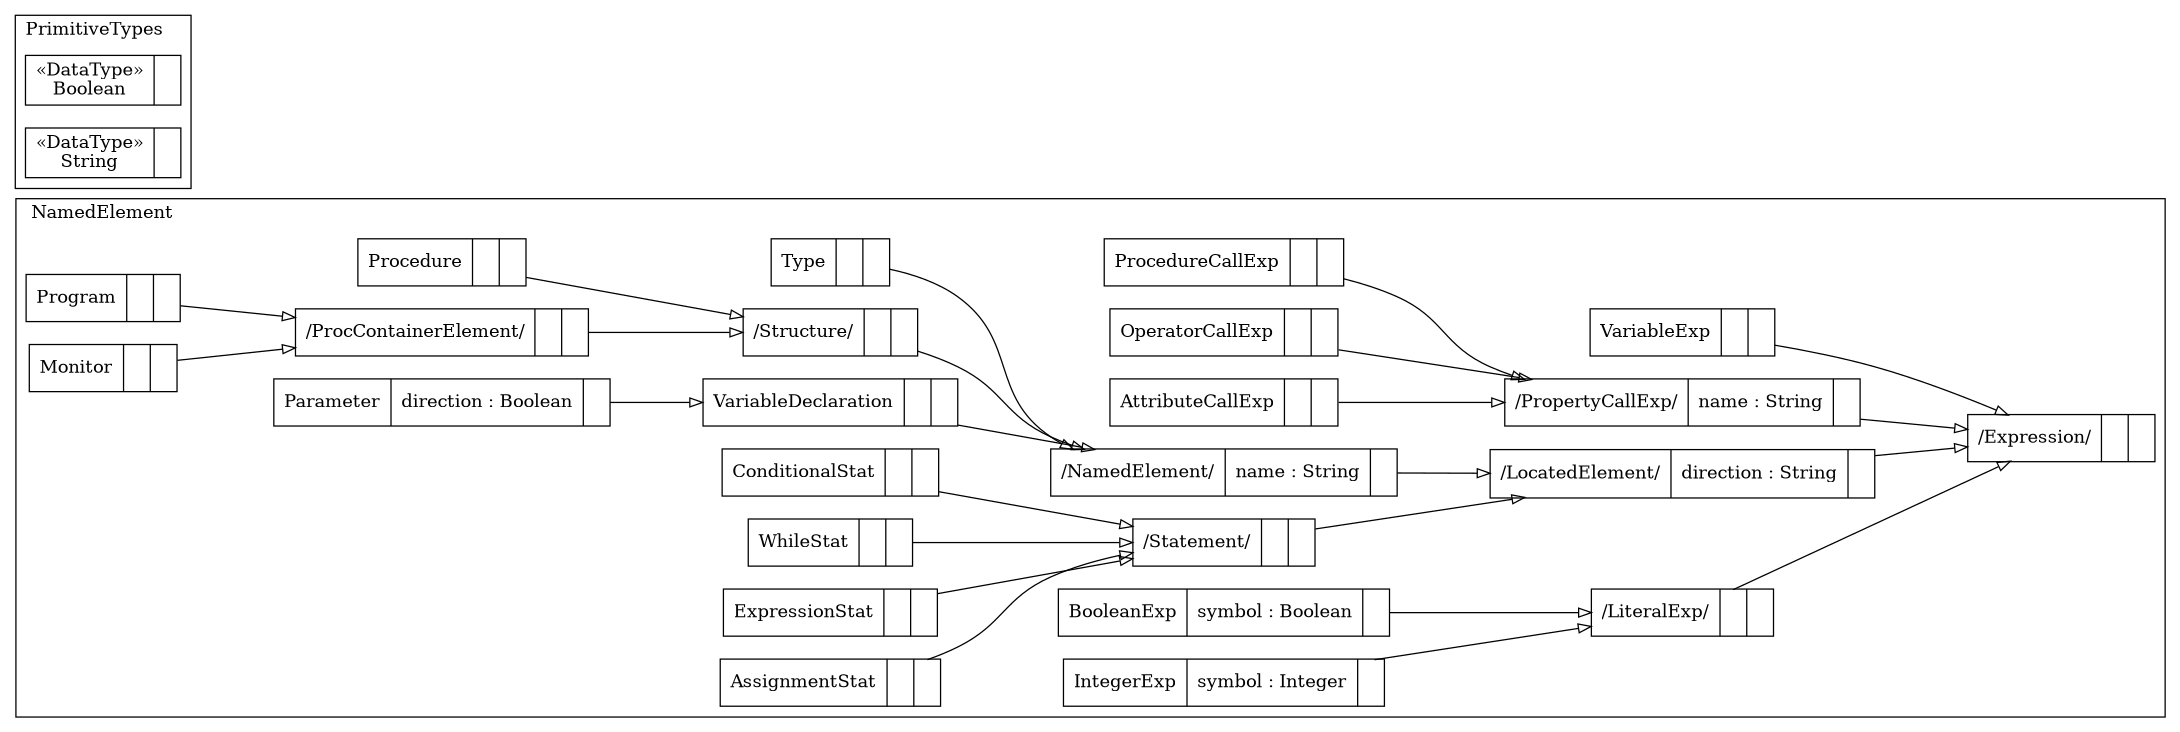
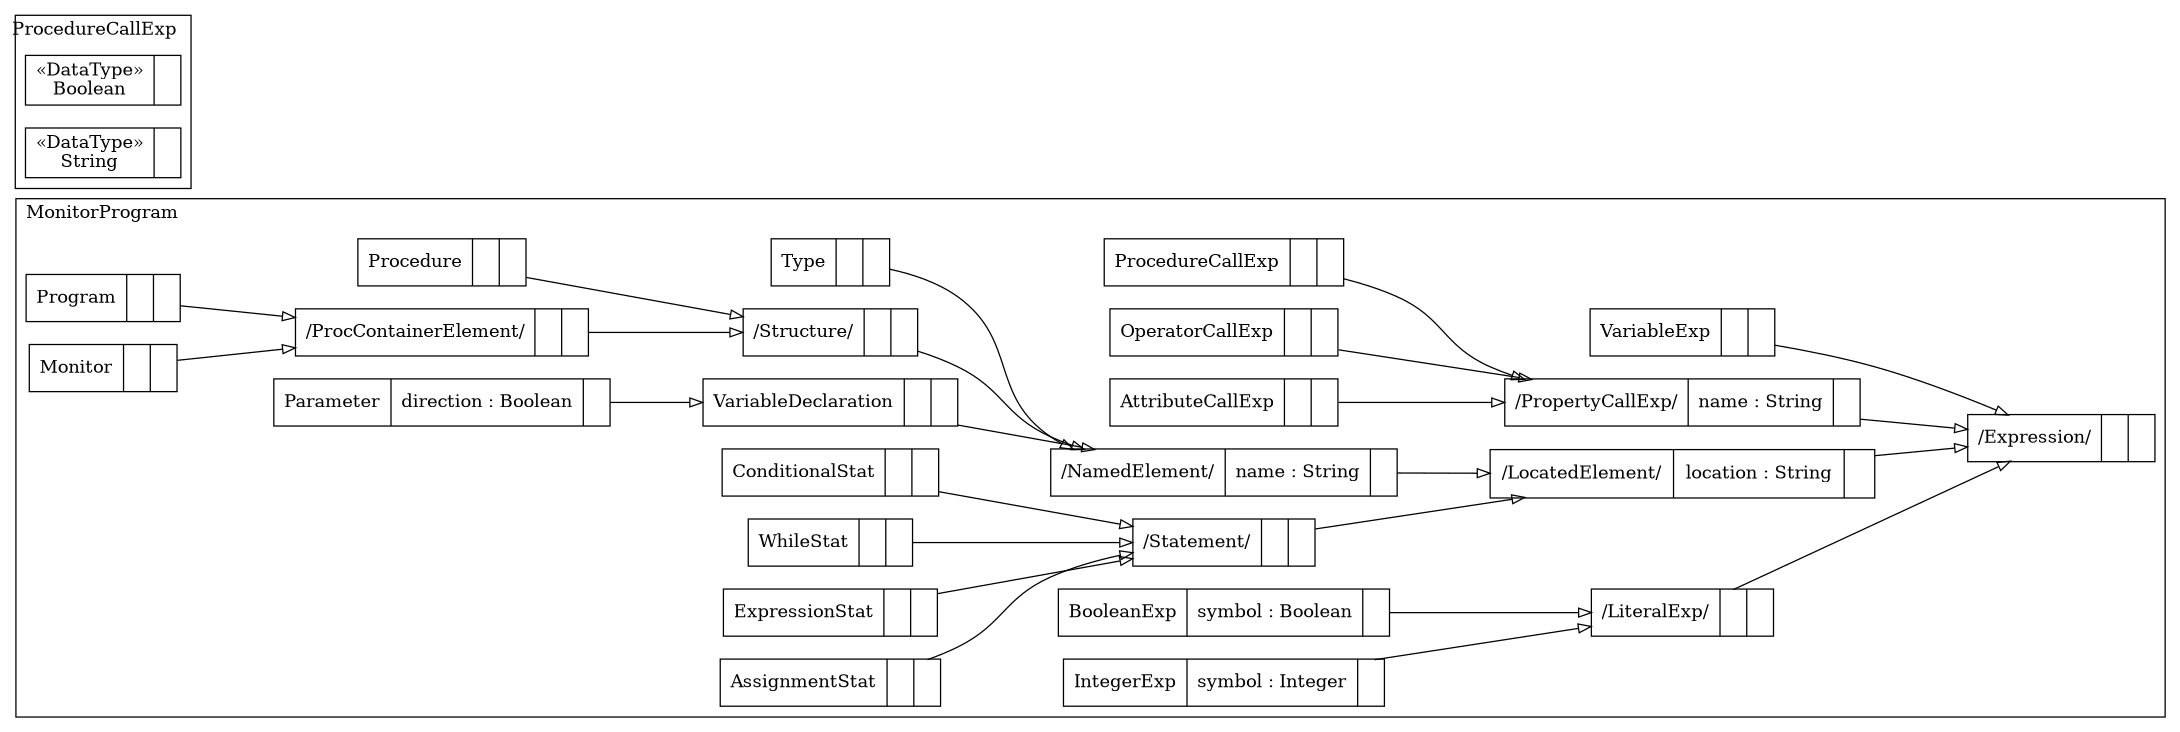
cluster "PrimitiveTypes": label "PrimitiveTypes" -> "ProcedureCallExp"
cluster "NamedElement": label "NamedElement" -> "MonitorProgram"
node "/LocatedElement/": text "direction : String" -> "location : String"
